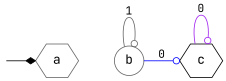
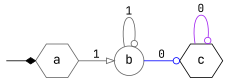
edge "a" -> "b": added, label "1"
